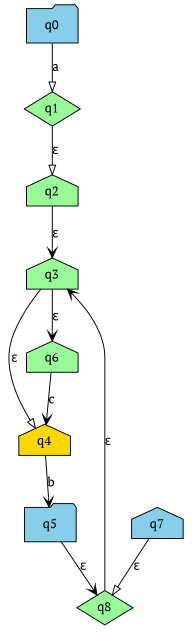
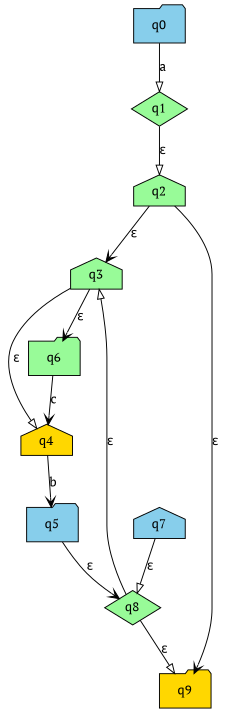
node "q6": shape house -> folder
edge "q8" -> "q3": arrowhead vee -> onormal
node "q9": added
